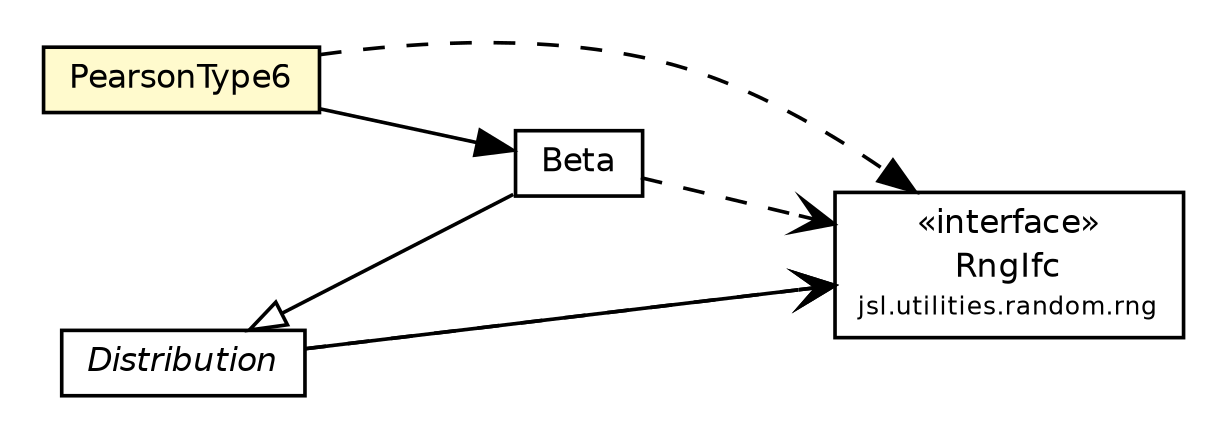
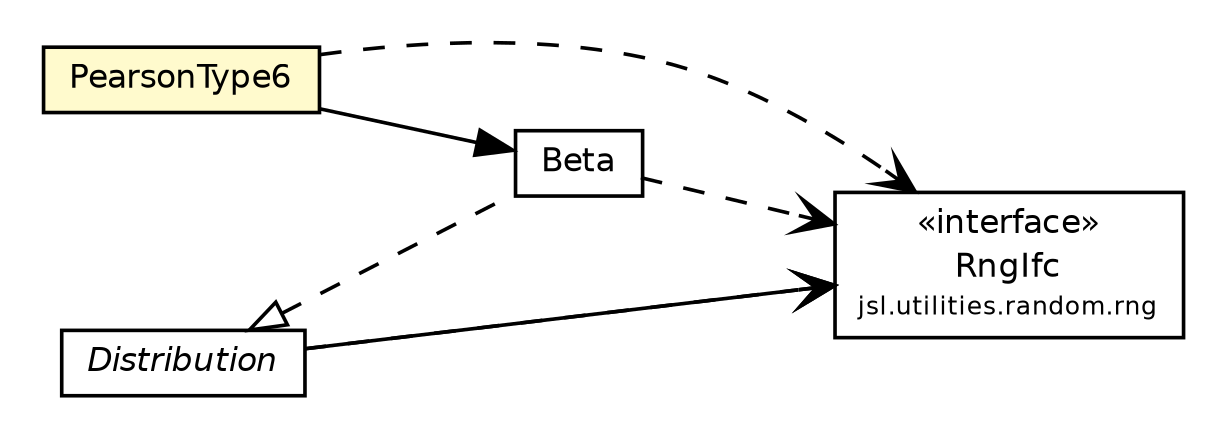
edge "PearsonType6" -> "RngIfc": arrowhead normal -> open
edge "Beta" -> "Distribution": style solid -> dashed
